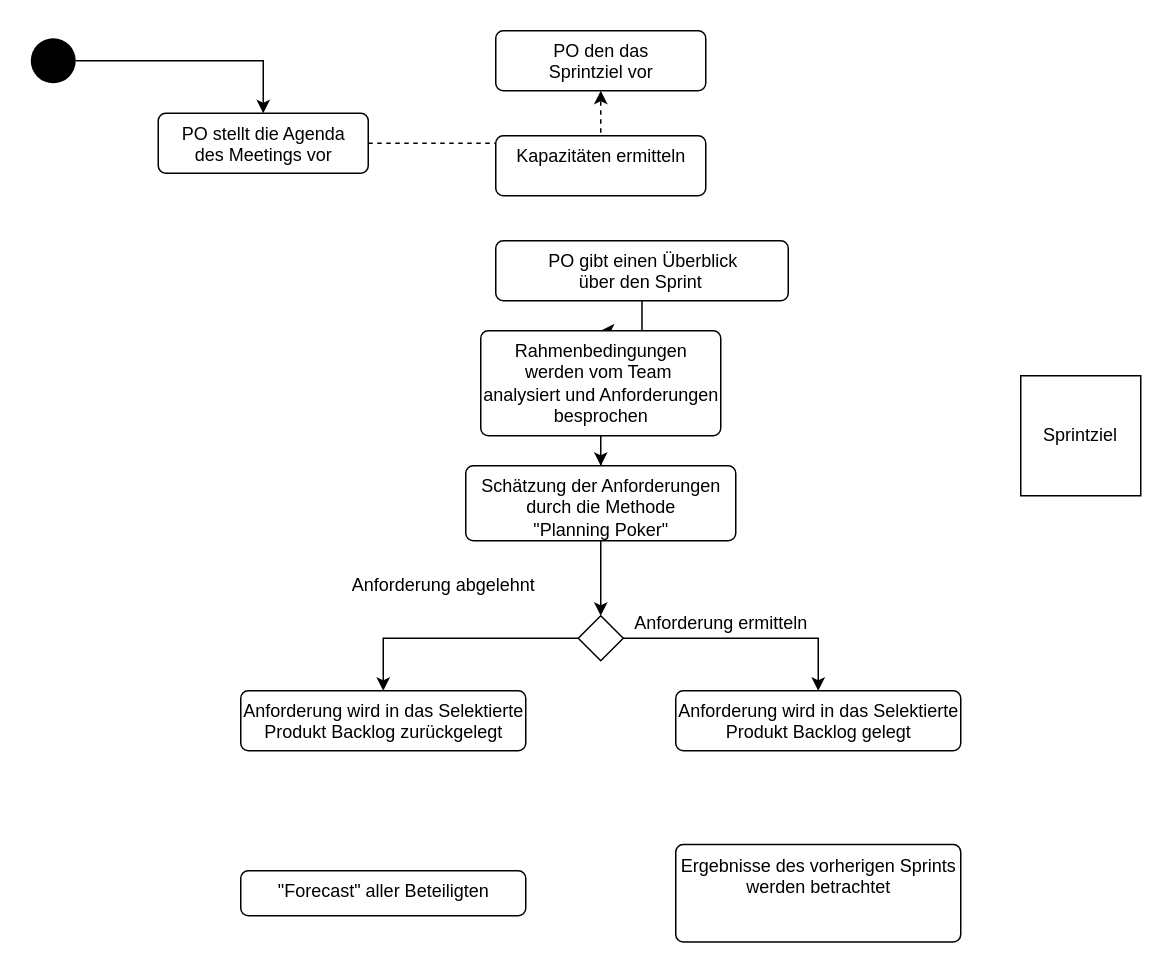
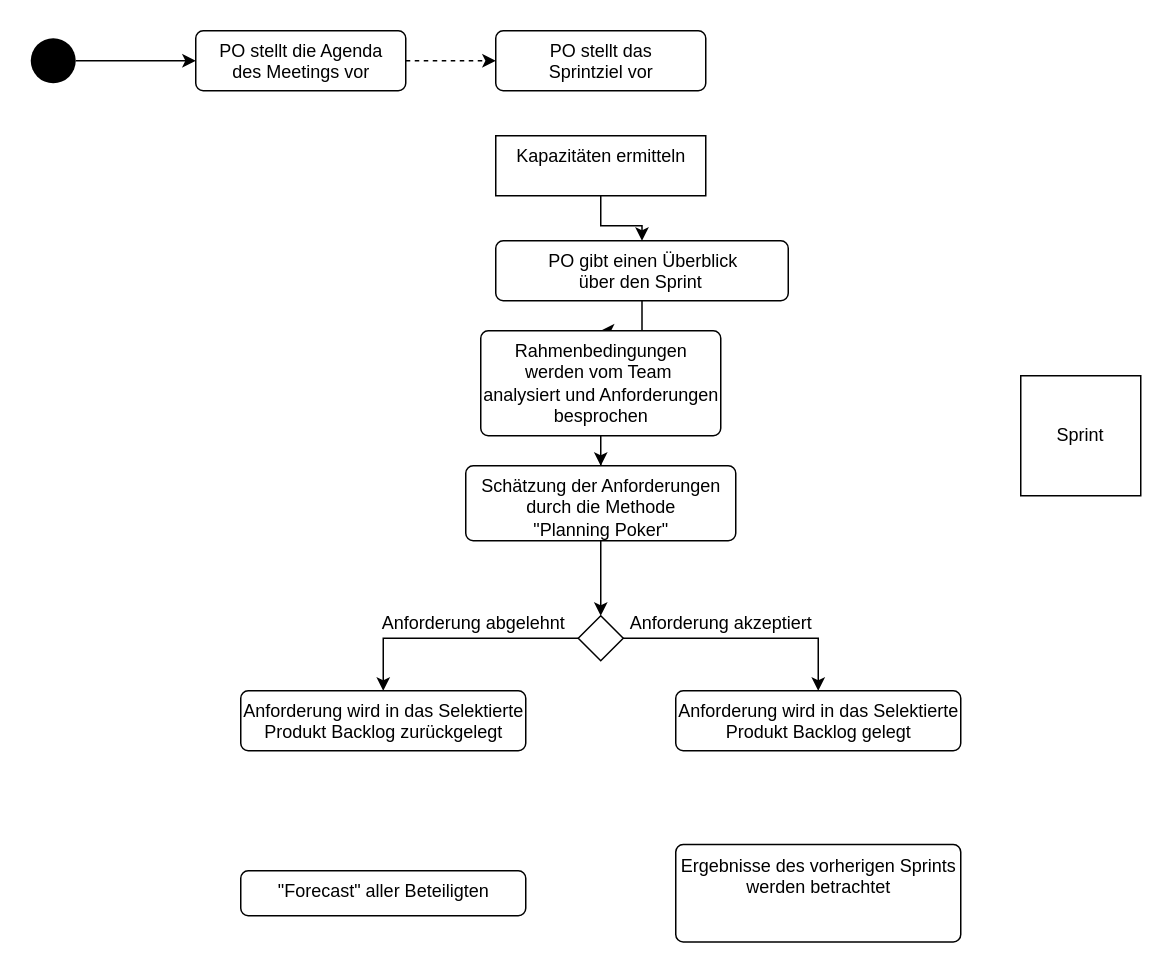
node "PO den das Sprintziel vor": label "PO den das Sprintziel vor" -> "PO stellt das Sprintziel vor"
node "PO stellt die Agenda des Meetings vor": moved (263, 143) -> (301, 61)
node "Kapazitäten ermitteln": shape rounded rectangle -> rectangle
edge "Kapazitäten ermitteln" -> "PO gibt einen Überblick über den Sprint": added
node "Sprintziel": label "Sprintziel" -> "Sprint"
node "Anforderung abgelehnt": moved (443, 586) -> (473, 623)
node "Anforderung ermitteln": label "Anforderung ermitteln" -> "Anforderung akzeptiert"
